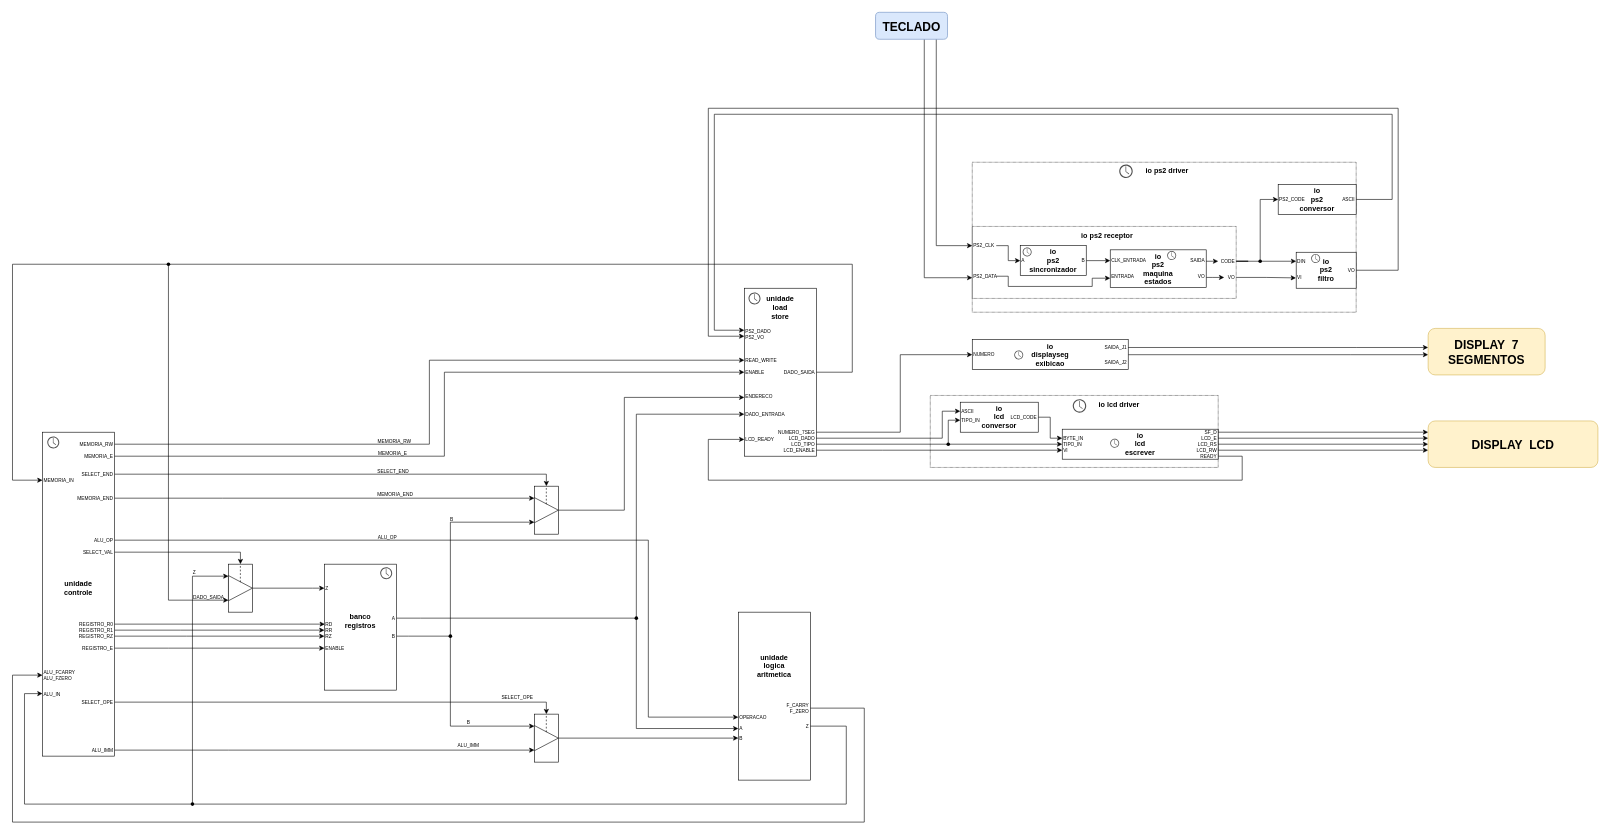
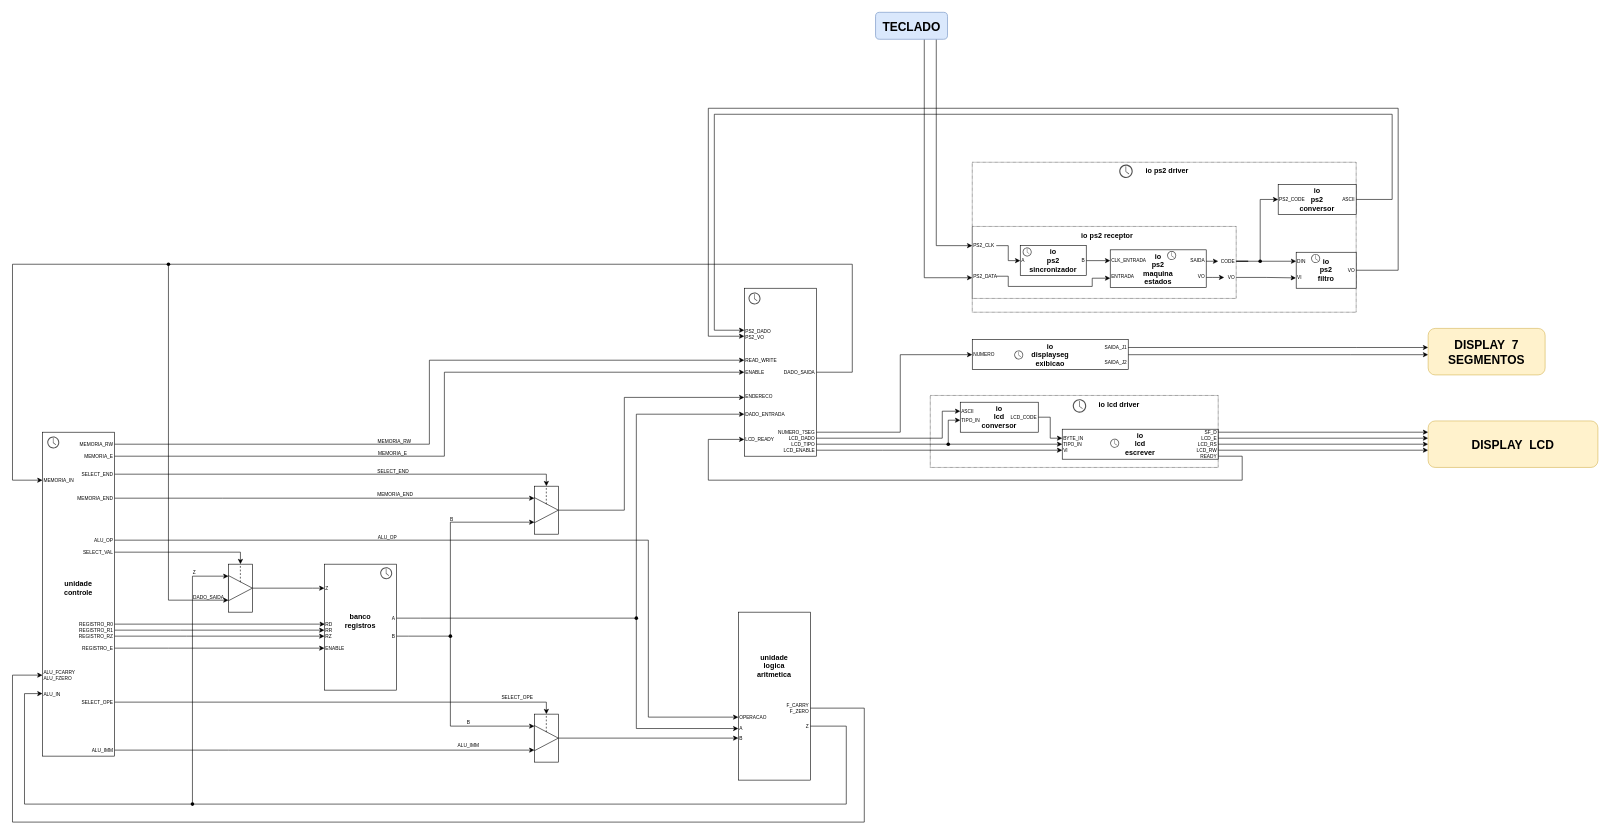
node "unidade load store": removed
